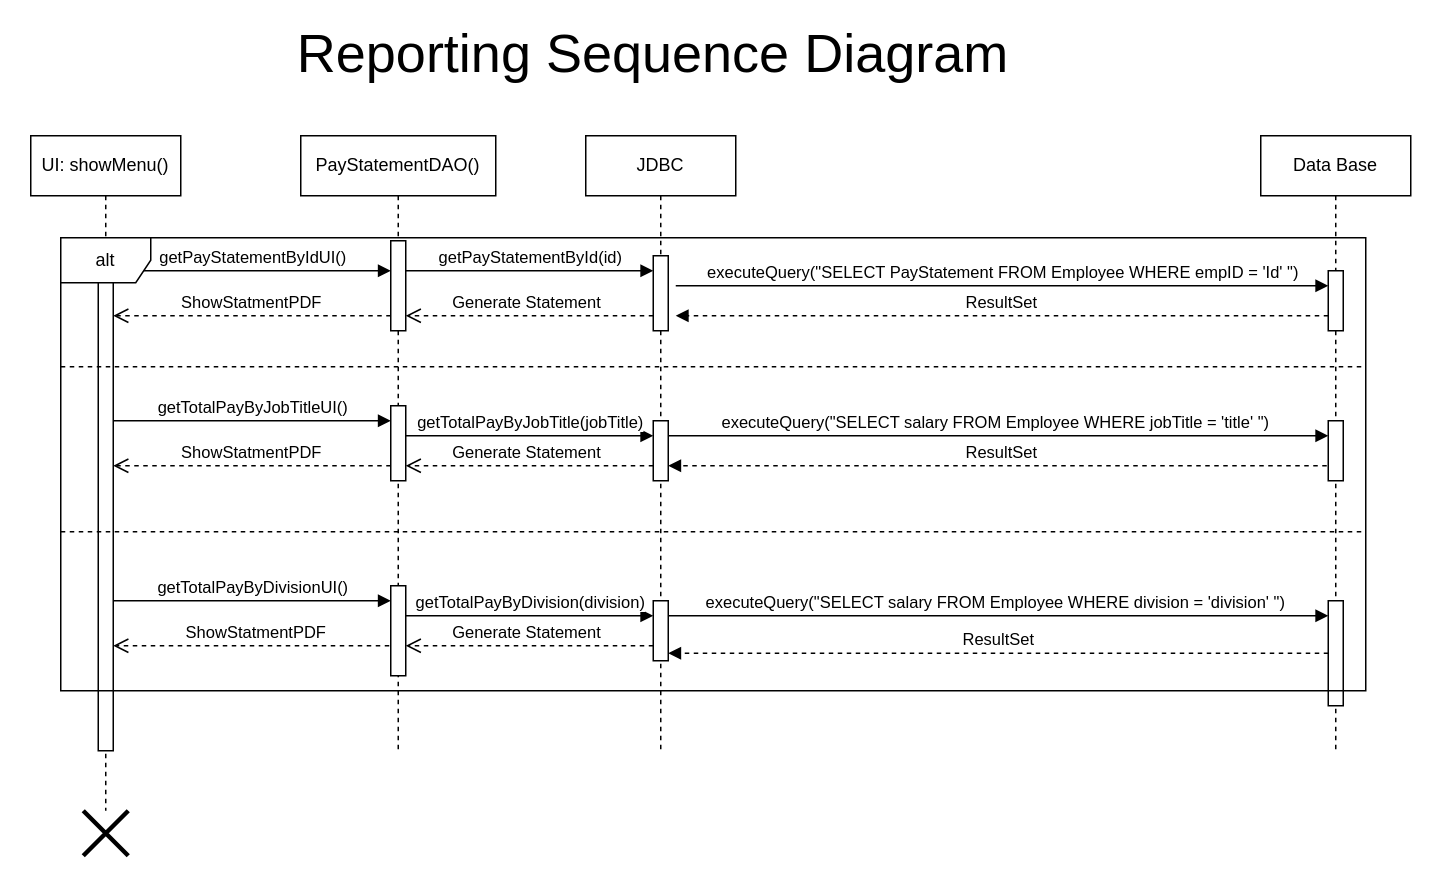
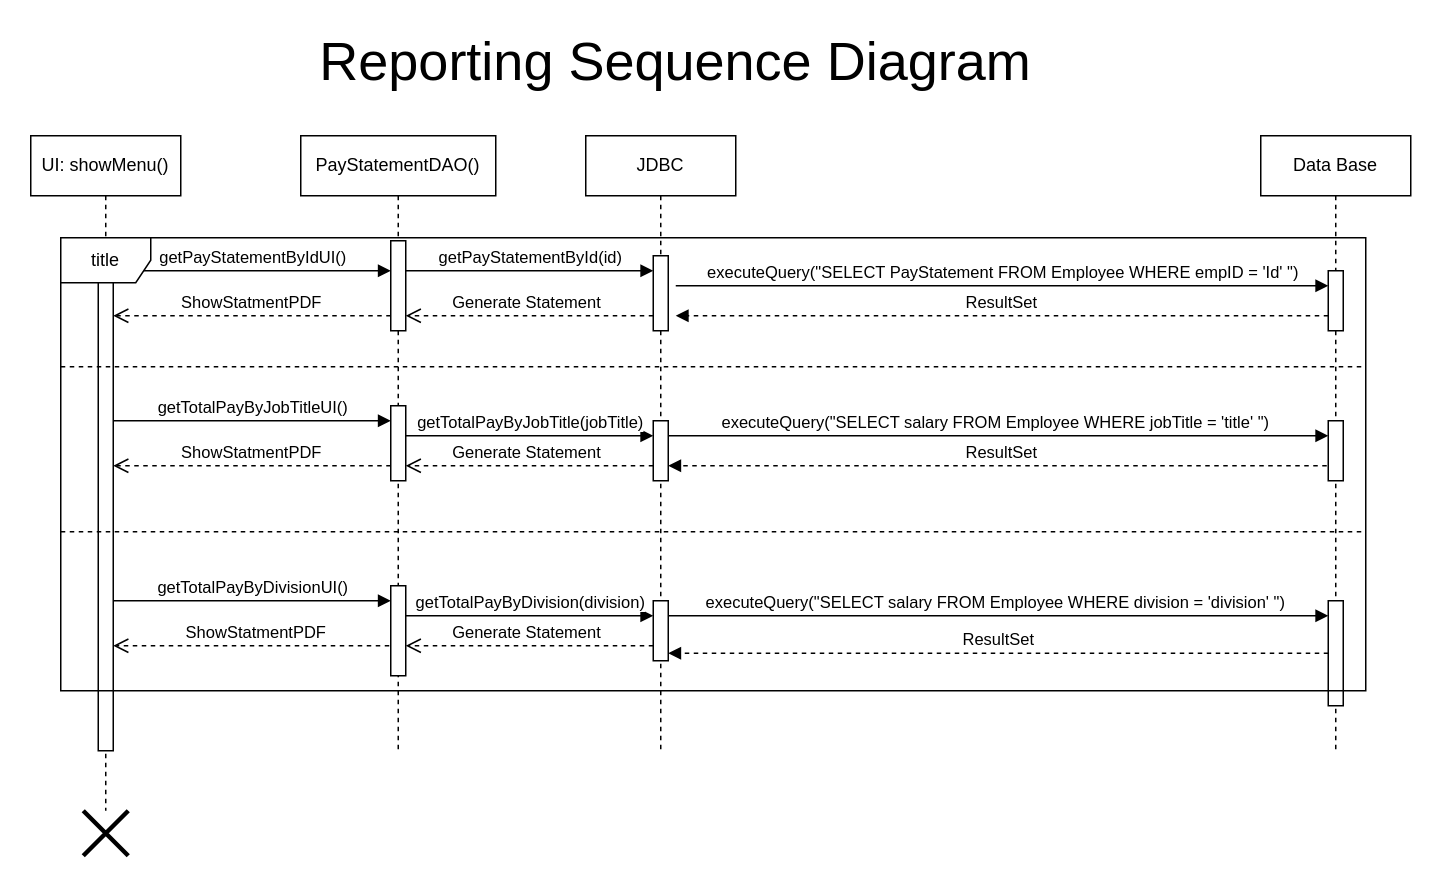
node "Reporting Sequence Diagram": moved (661, 53) -> (683, 61)
node "alt": label "alt" -> "title"
